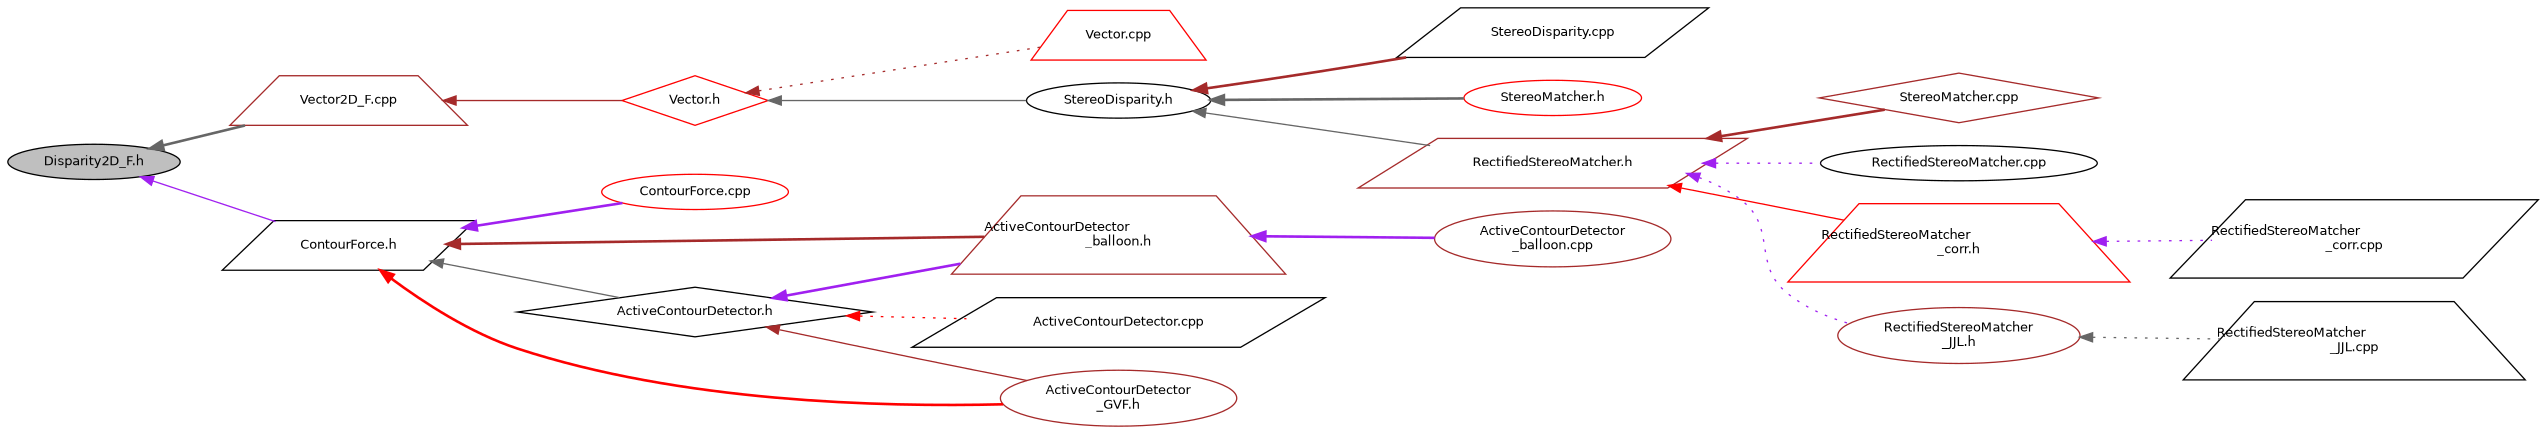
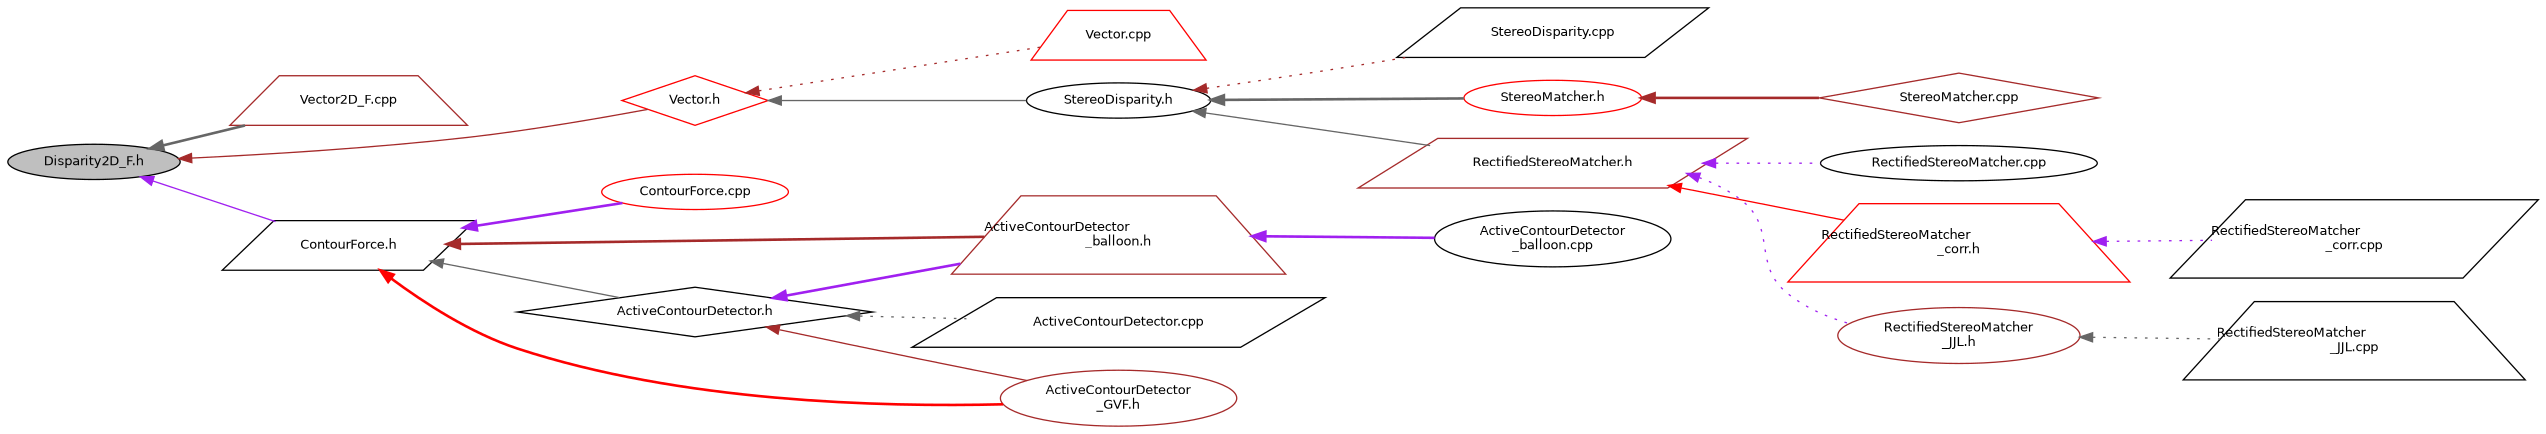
edge "StereoDisparity.cpp" -> "StereoDisparity.h": style bold -> dotted
edge "Vector.h" -> "Vector2D_F.cpp": now "Vector.h" -> "Disparity2D_F.h"
edge "StereoMatcher.cpp" -> "RectifiedStereoMatcher.h": now "StereoMatcher.cpp" -> "StereoMatcher.h"
node "ActiveContourDetector _balloon.cpp": color brown -> black
edge "ActiveContourDetector.cpp" -> "ActiveContourDetector.h": color red -> gray40
